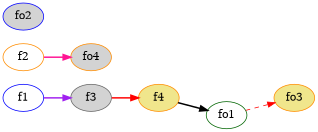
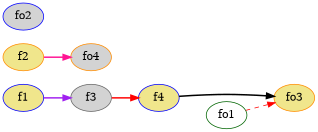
node "f2": fillcolor white -> khaki
node "f1": fillcolor white -> khaki
node "f4": color darkorange -> blue
edge "f4" -> "fo1": now "f4" -> "fo3"
